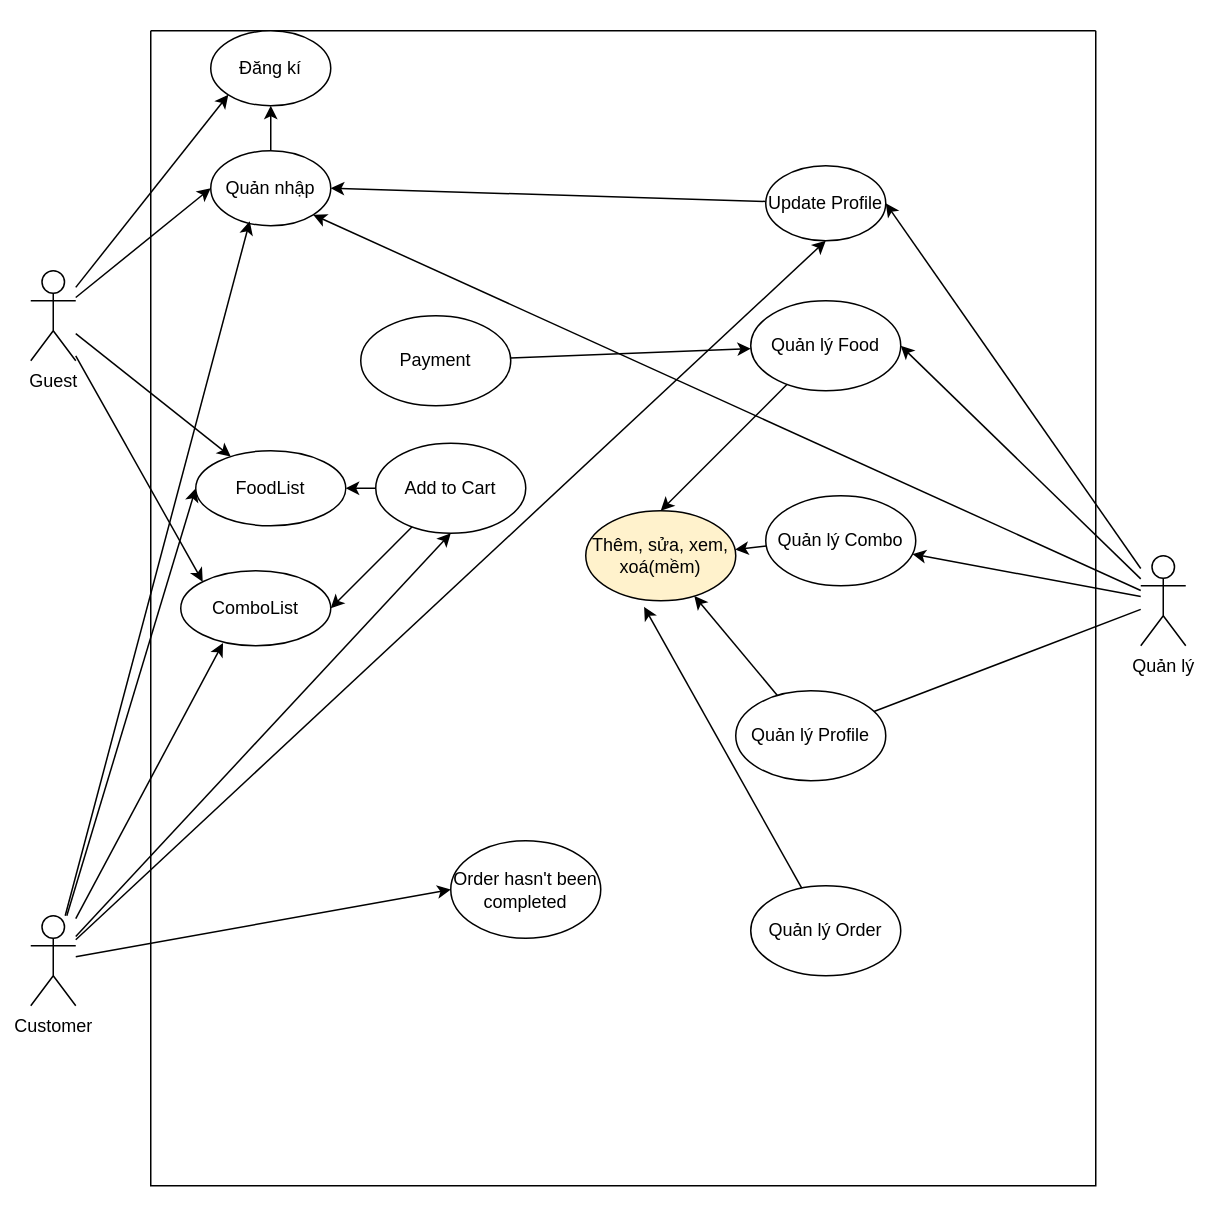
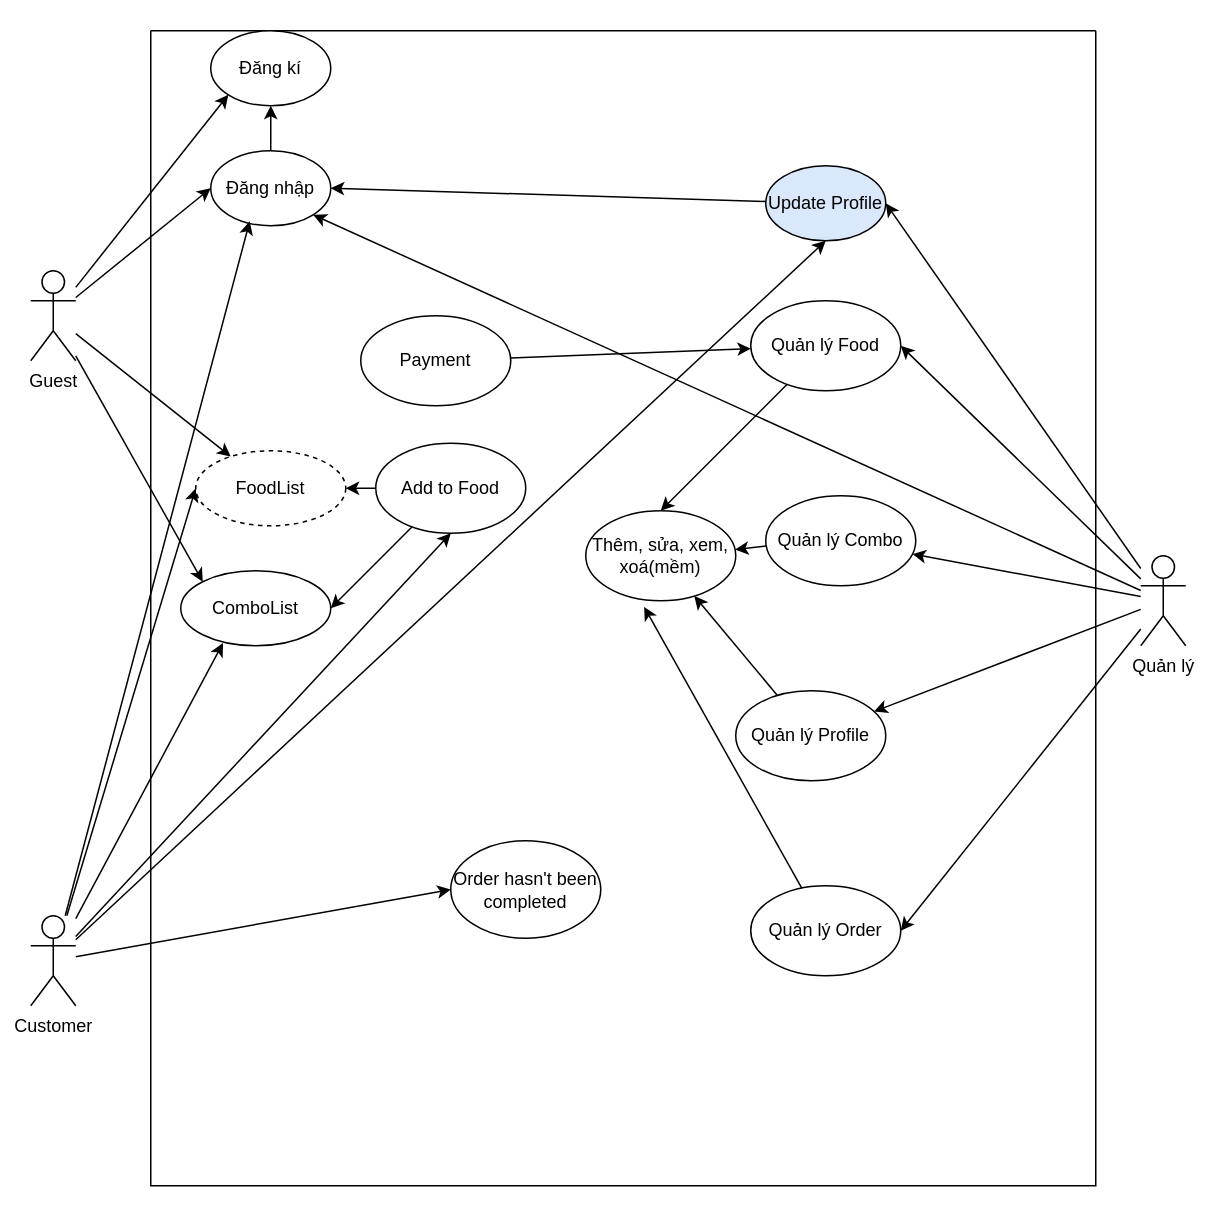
node "Quản nhập": label "Quản nhập" -> "Đăng nhập"
node "Update Profile": fillcolor #ffffff -> #dae8fc
node "FoodList": style solid -> dashed
node "Add to Cart": label "Add to Cart" -> "Add to Food"
node "Thêm, sửa, xem, xoá(mềm)": fillcolor #fff2cc -> #ffffff
edge "Quản lý" -- "Quản lý Profile": arrowhead none -> classic
edge "Quản lý" -> "Quản lý Order": added
